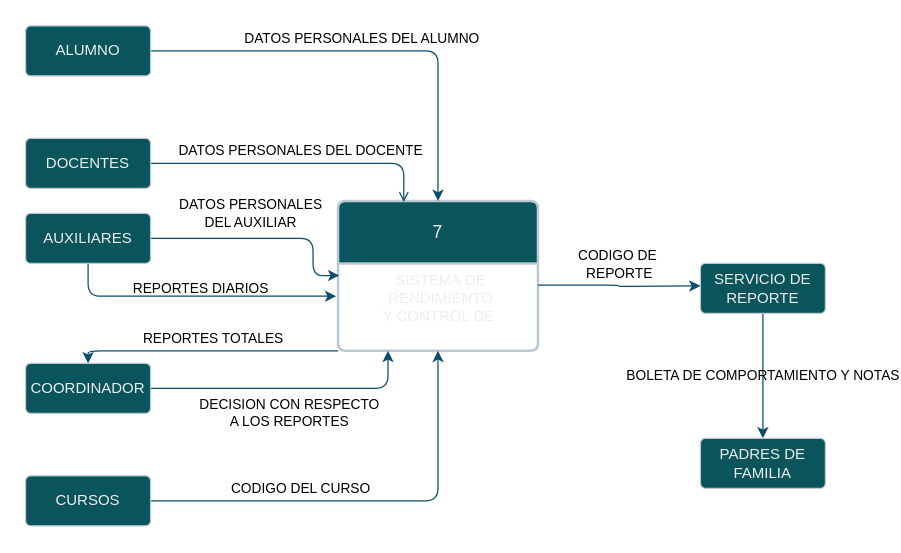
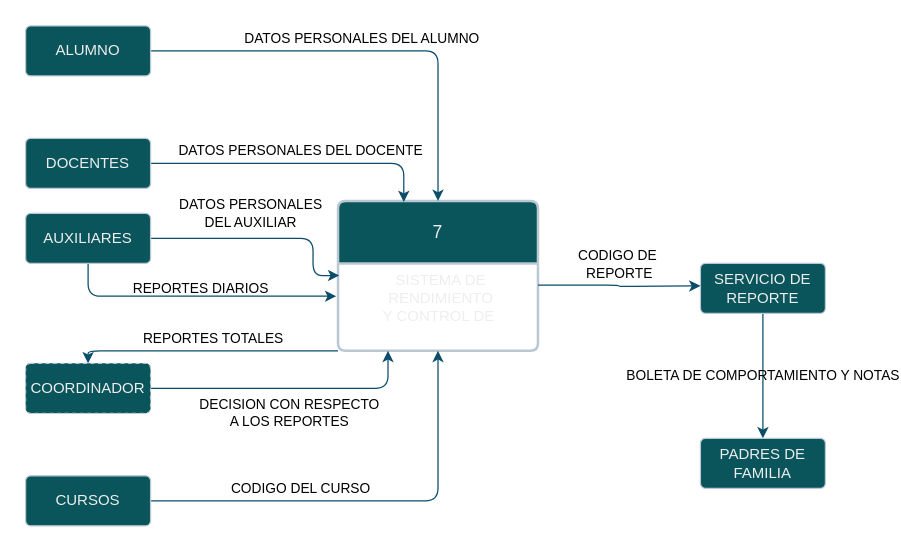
edge "DOCENTES" -> "7": arrowhead open -> classic
node "COORDINADOR": style solid -> dashed
